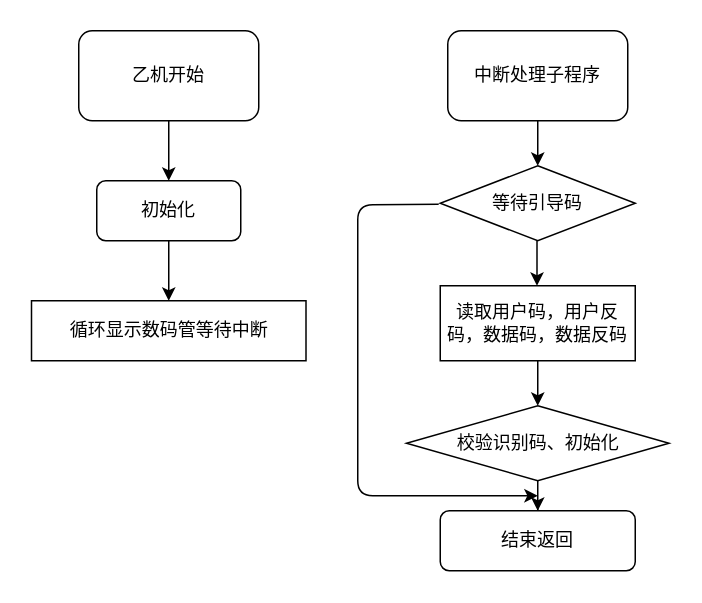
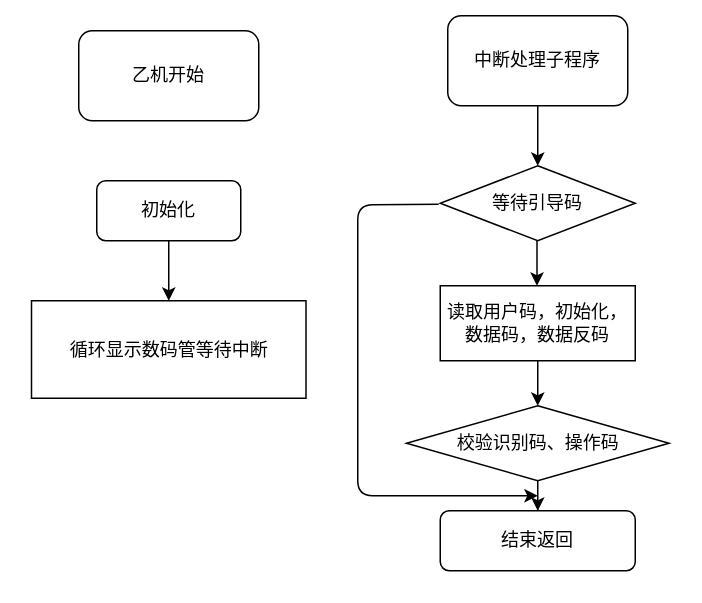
node "中断处理子程序": moved (538, 76) -> (538, 61)
edge "乙机开始" -> "初始化": removed
node "读取用户码，用户反码，数据码，数据反码": label "读取用户码，用户反码，数据码，数据反码" -> "读取用户码，初始化，数据码，数据反码"
node "循环显示数码管等待中断": size 275x60 -> 275x98
node "校验识别码、初始化": label "校验识别码、初始化" -> "校验识别码、操作码"
